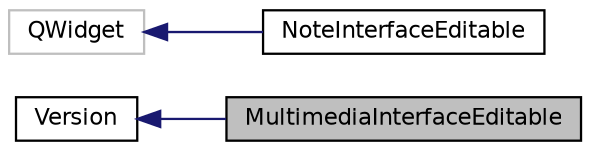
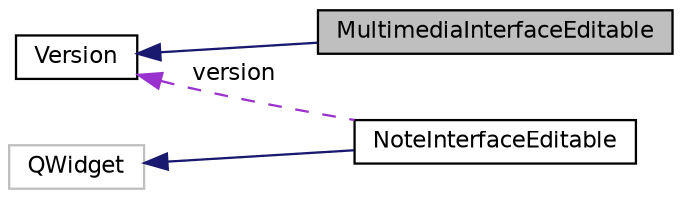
edge "NoteInterfaceEditable" -> "Version": added, label "version"
